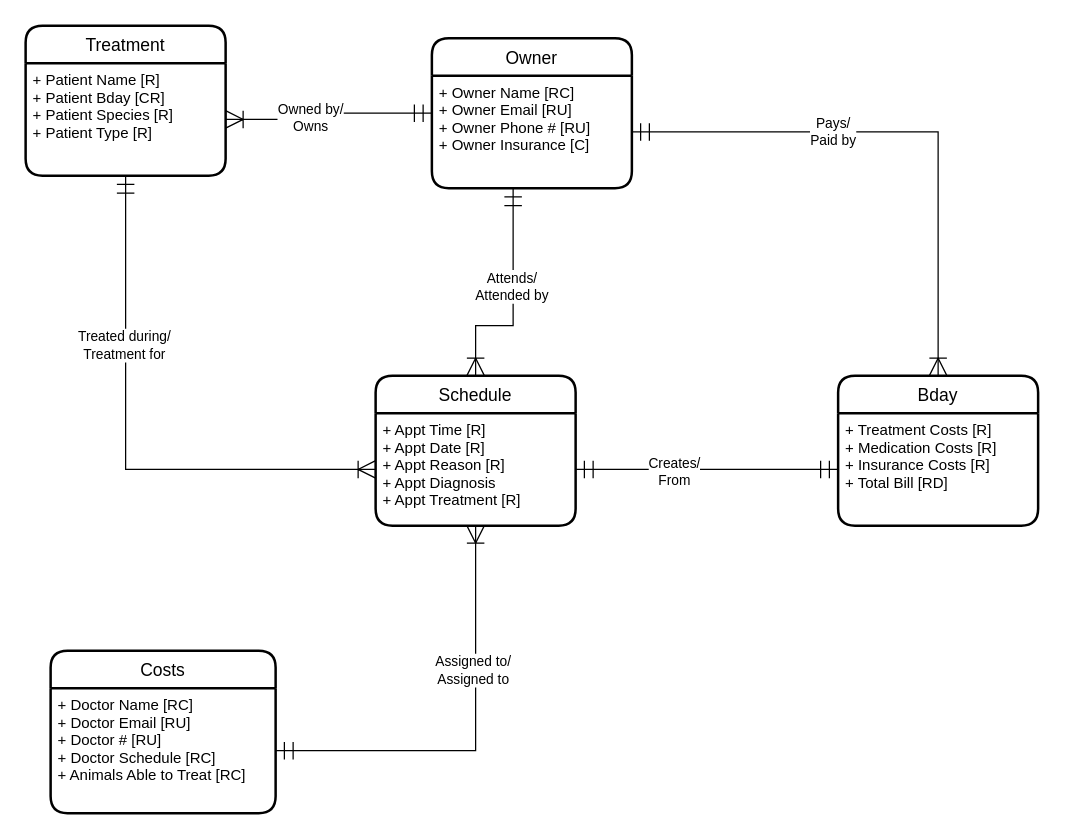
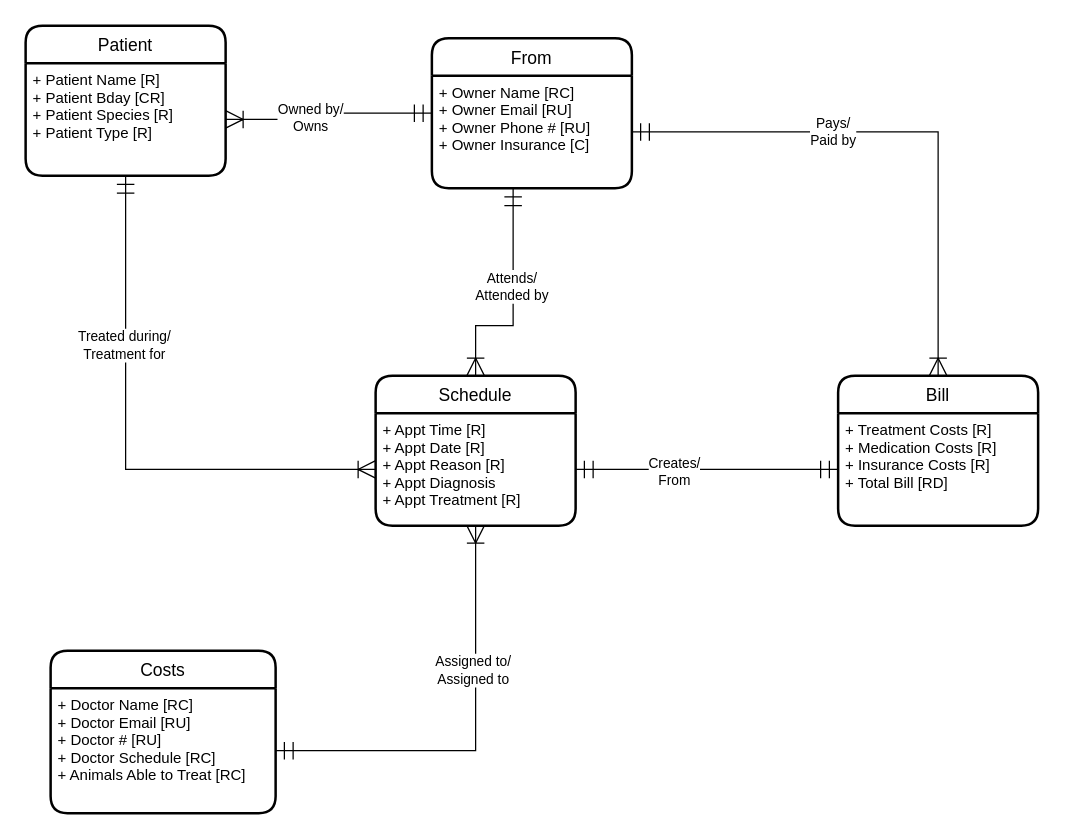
node "Treatment": label "Treatment" -> "Patient"
node "Owner": label "Owner" -> "From"
node "Bday": label "Bday" -> "Bill"
